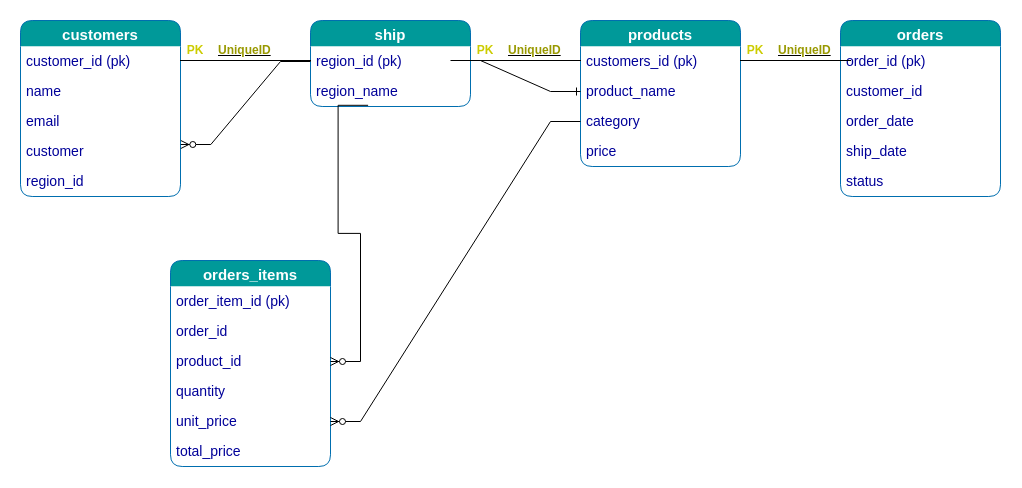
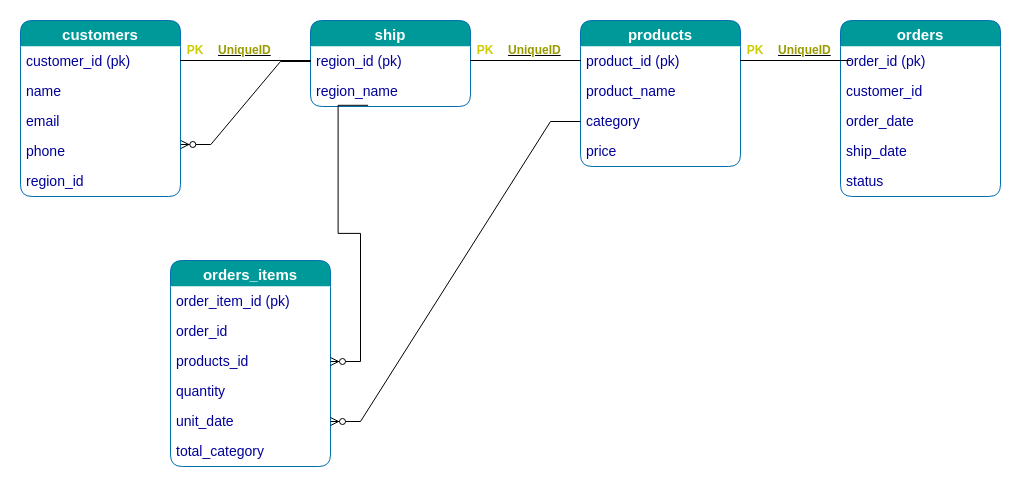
node "customers_id (pk)": label "customers_id (pk)" -> "product_id (pk)"
edge "region_id (pk)" -> "product_name": removed
node "customer": label "customer" -> "phone"
node "product_id": label "product_id" -> "products_id"
node "unit_price": label "unit_price" -> "unit_date"
node "total_price": label "total_price" -> "total_category"
